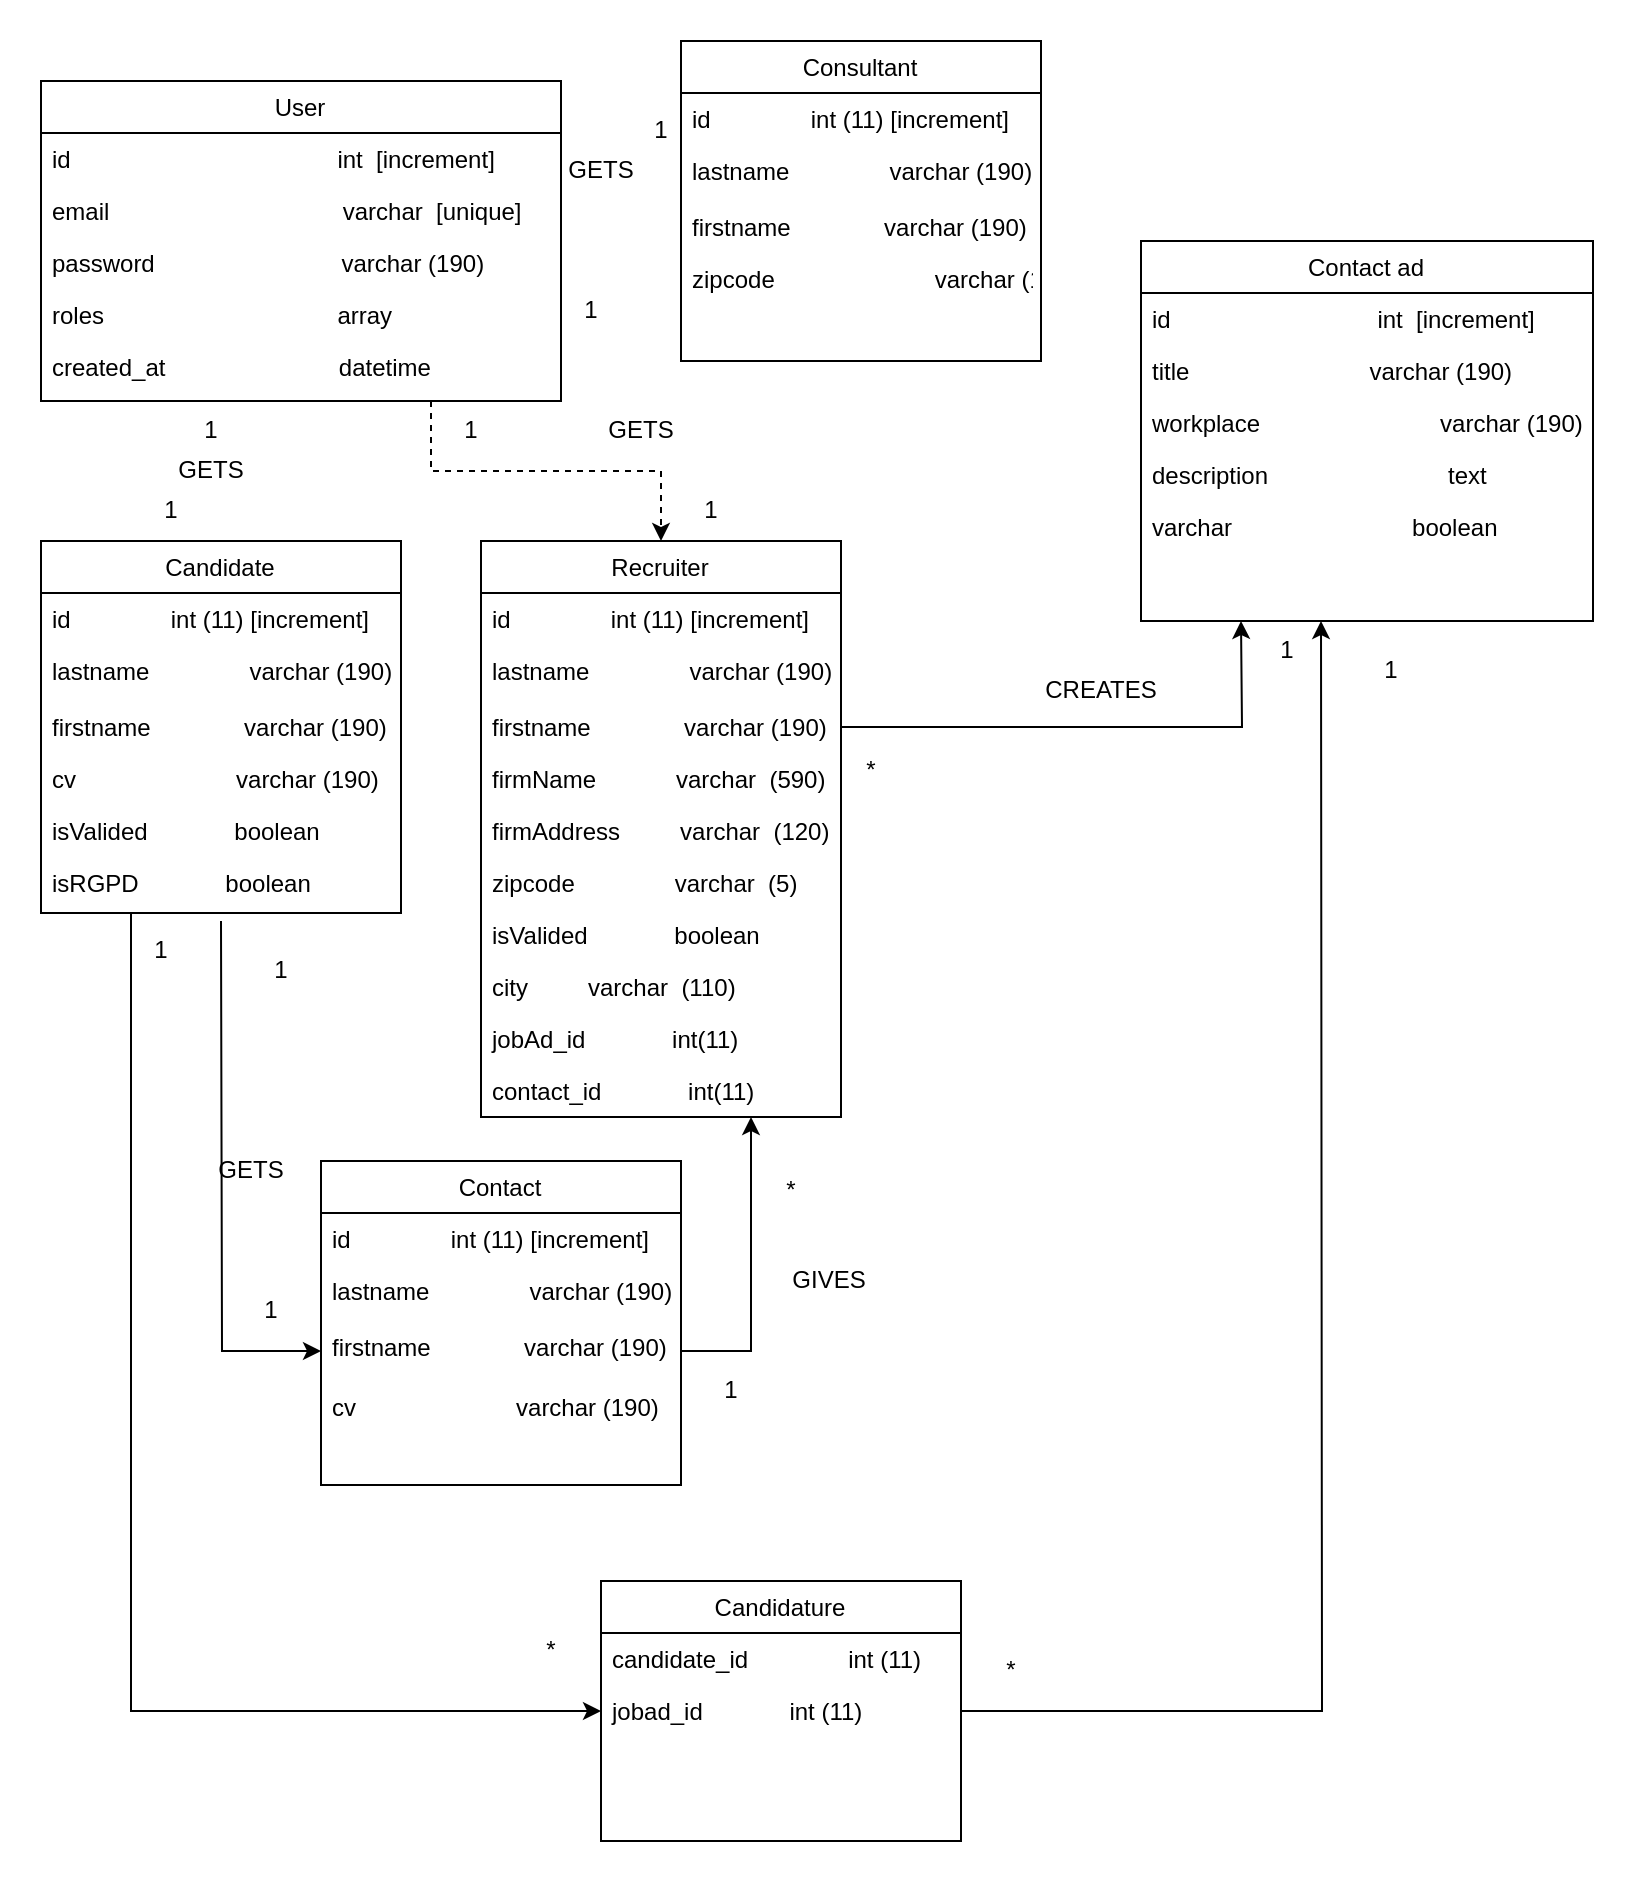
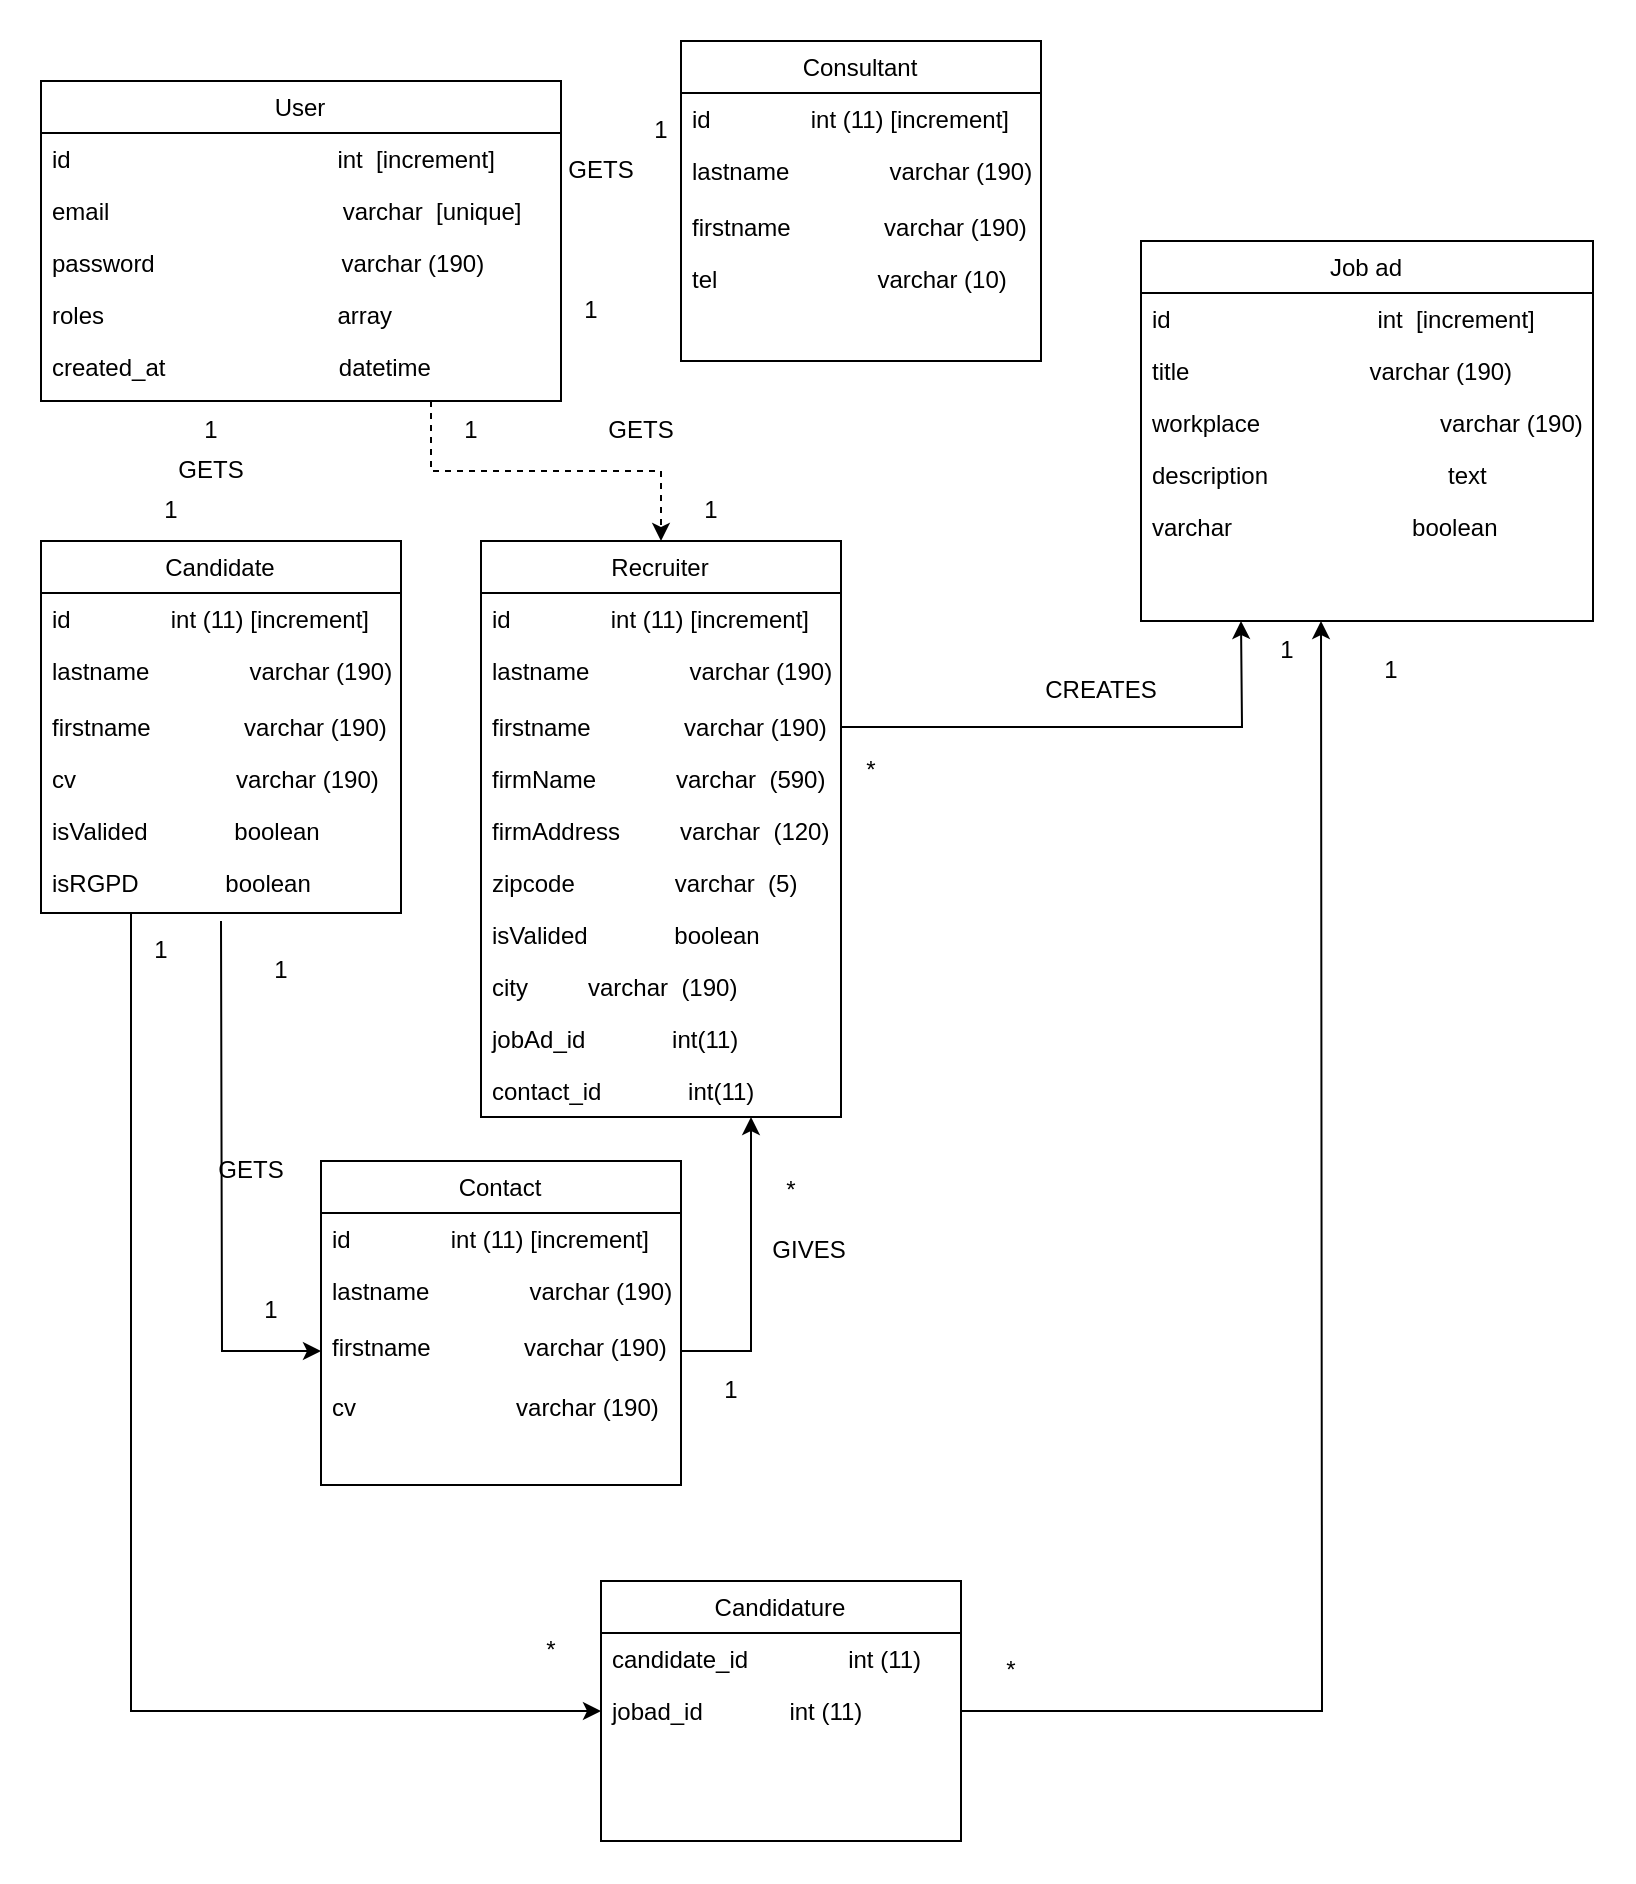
node "Contact ad": label "Contact ad" -> "Job ad"
node "zipcode varchar (10)": label "zipcode varchar (10)" -> "tel varchar (10)"
node "city varchar (110)": label "city varchar (110)" -> "city varchar (190)"
node "GIVES": moved (829, 1281) -> (809, 1251)
